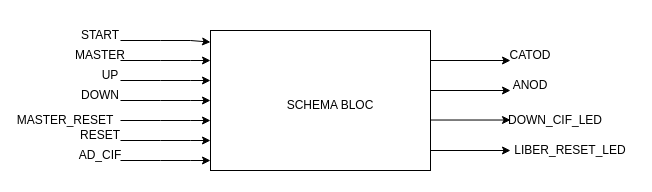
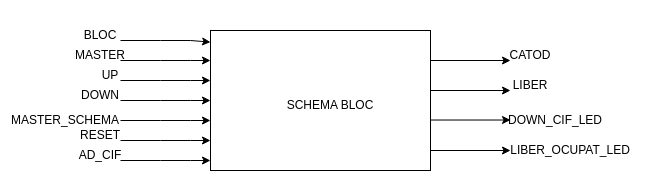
node "START": label "START" -> "BLOC"
node "ANOD": label "ANOD" -> "LIBER"
node "MASTER_RESET": label "MASTER_RESET" -> "MASTER_SCHEMA"
node "LIBER_RESET_LED": label "LIBER_RESET_LED" -> "LIBER_OCUPAT_LED"
